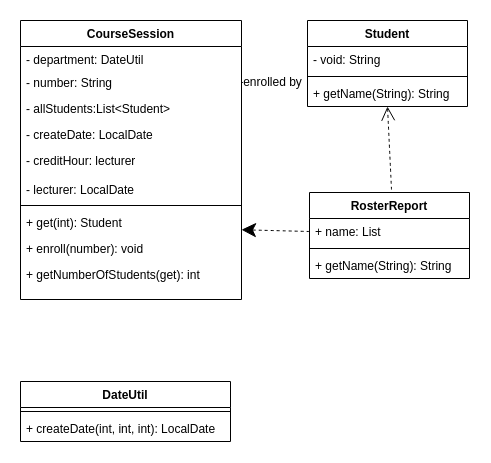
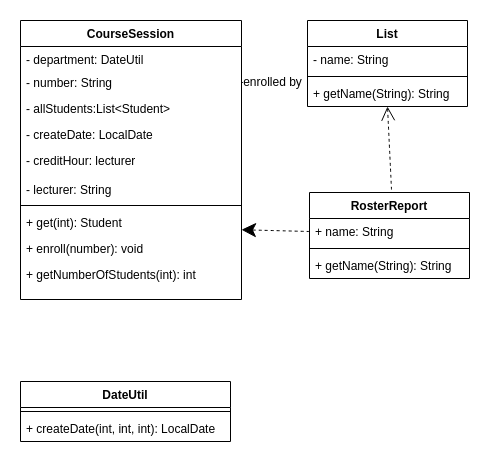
node "Student": label "Student" -> "List"
node "- void: String": label "- void: String" -> "- name: String"
node "- lecturer: LocalDate": label "- lecturer: LocalDate" -> "- lecturer: String"
node "+ name: List": label "+ name: List" -> "+ name: String"
node "+ getNumberOfStudents(get): int": label "+ getNumberOfStudents(get): int" -> "+ getNumberOfStudents(int): int"
